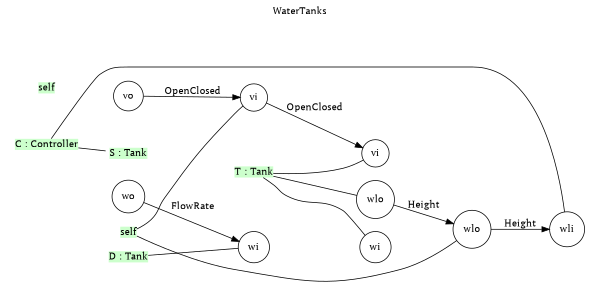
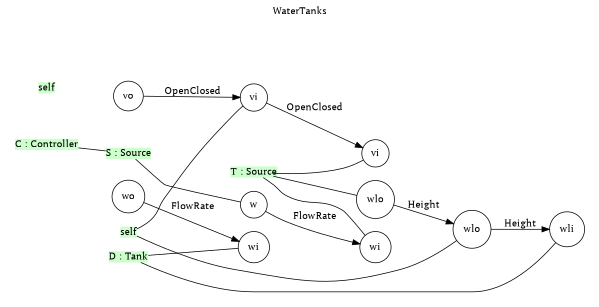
edge "C : Controller" -- "wli": now "D : Tank" -- "wli"
node "S : Tank": label "S : Tank" -> "S : Source"
node "T : Tank": label "T : Tank" -> "T : Source"
node "w": added
